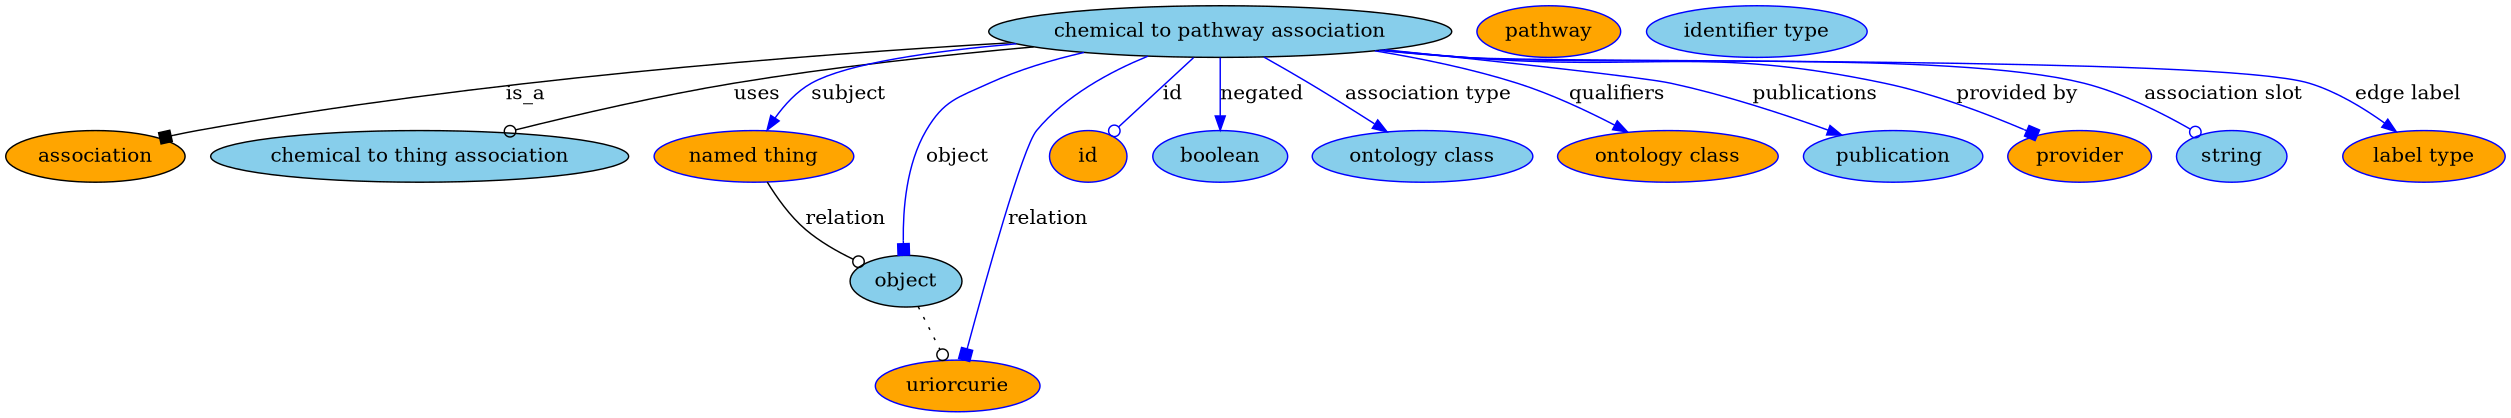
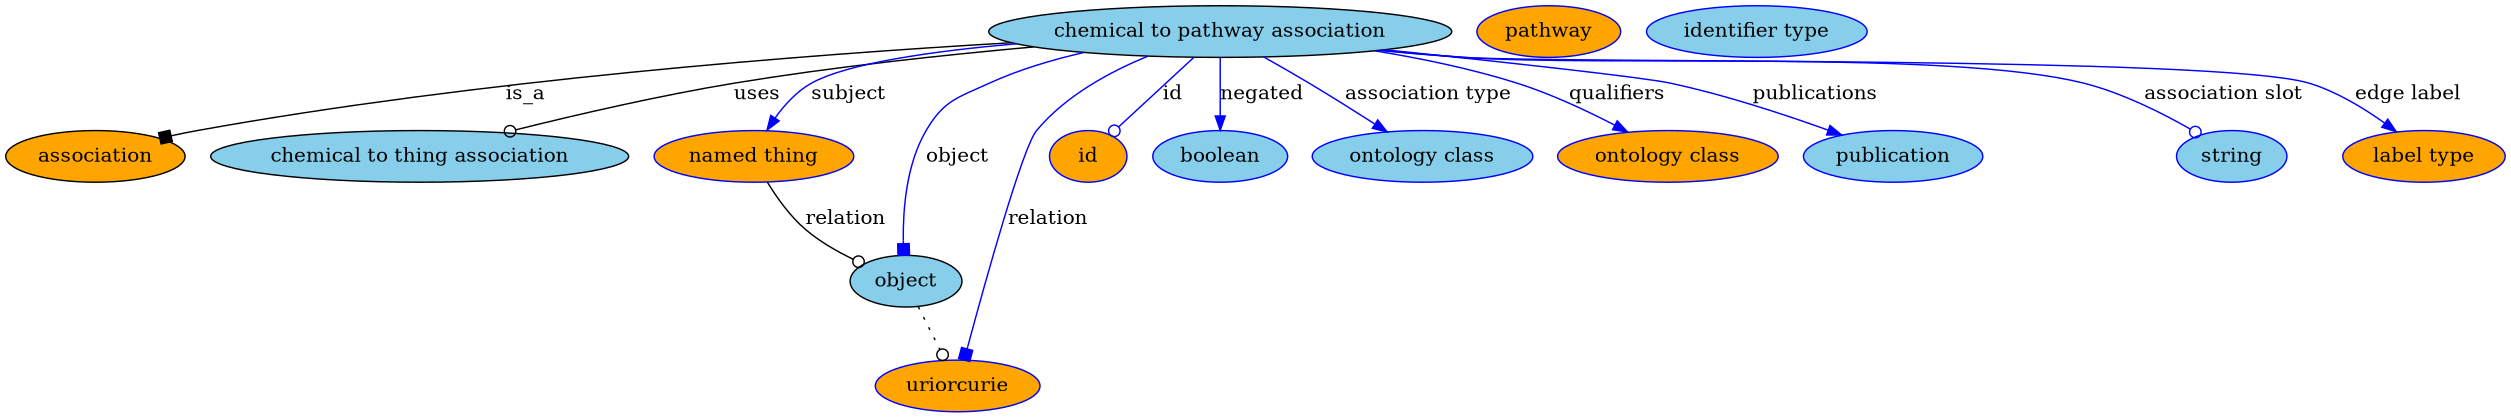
node "provider": removed
